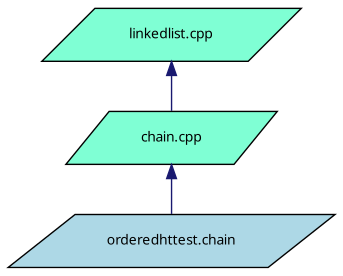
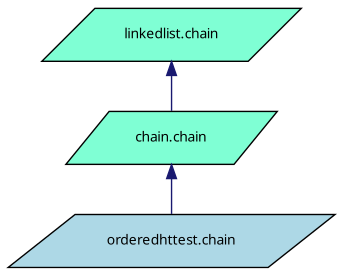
node "linkedlist.cpp": label "linkedlist.cpp" -> "linkedlist.chain"
node "chain.cpp": label "chain.cpp" -> "chain.chain"
